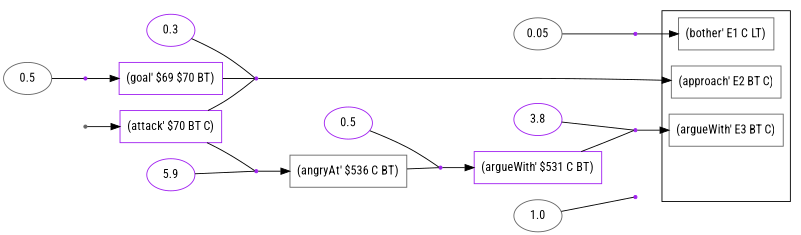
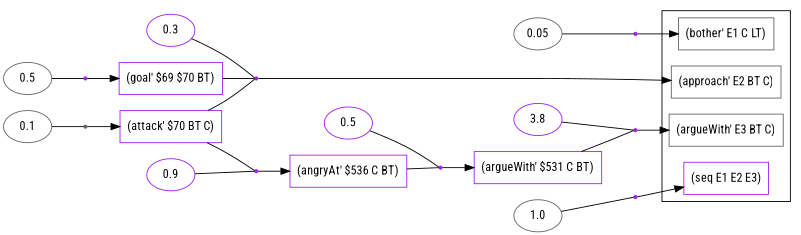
node "0.1": added
node "(angryAt' $536 C BT)": color gray40 -> purple
node "5.9": label "5.9" -> "0.9"
node "(seq E1 E2 E3)": added
